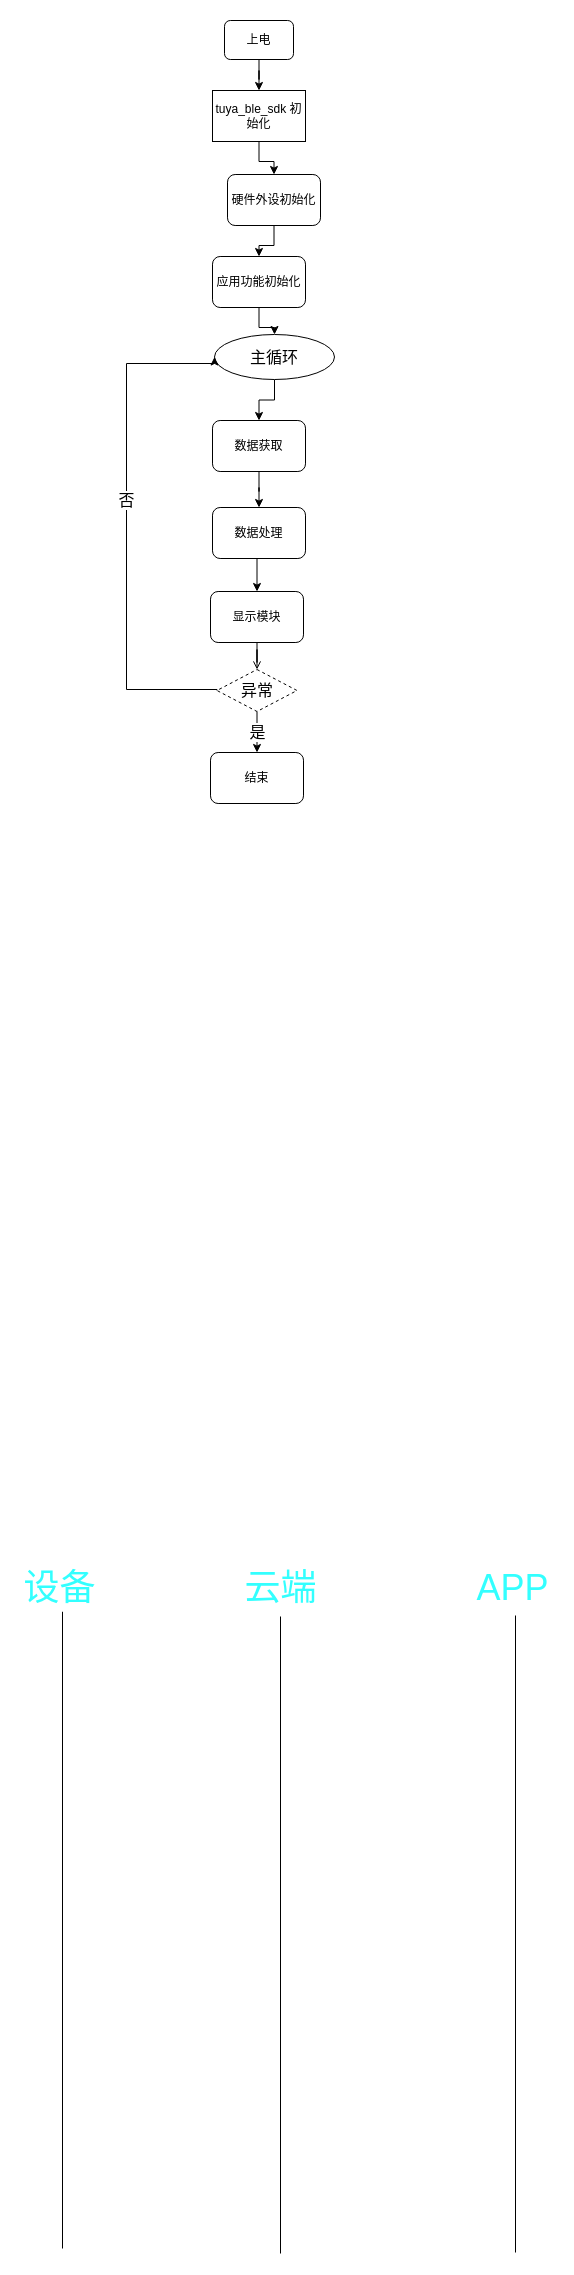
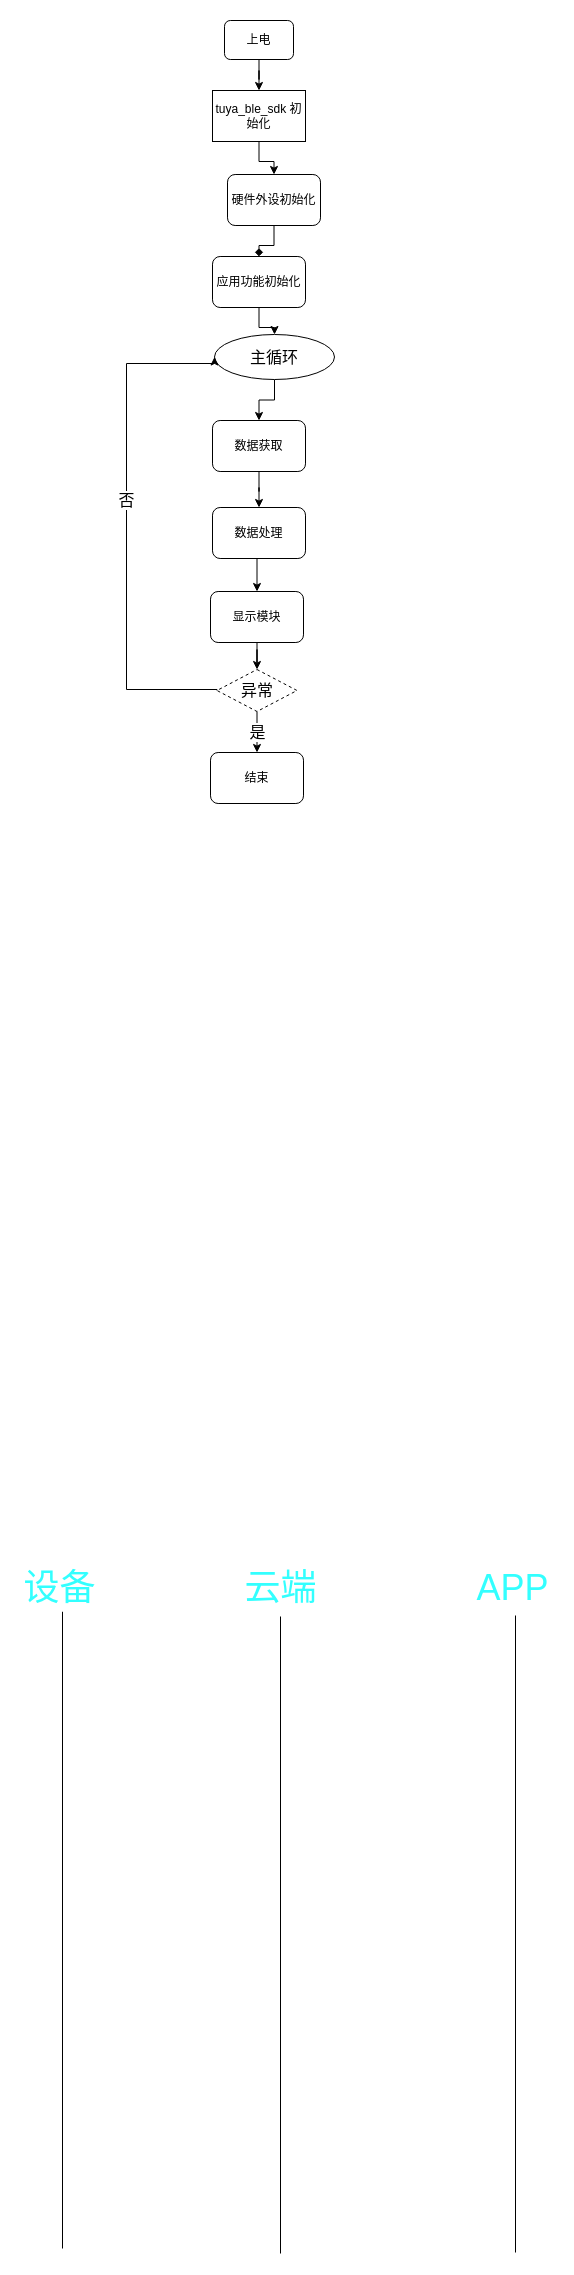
edge "硬件外设初始化" -> "应用功能初始化": arrowhead classic -> diamond
edge "显示模块" -> "异常": arrowhead open -> classic
